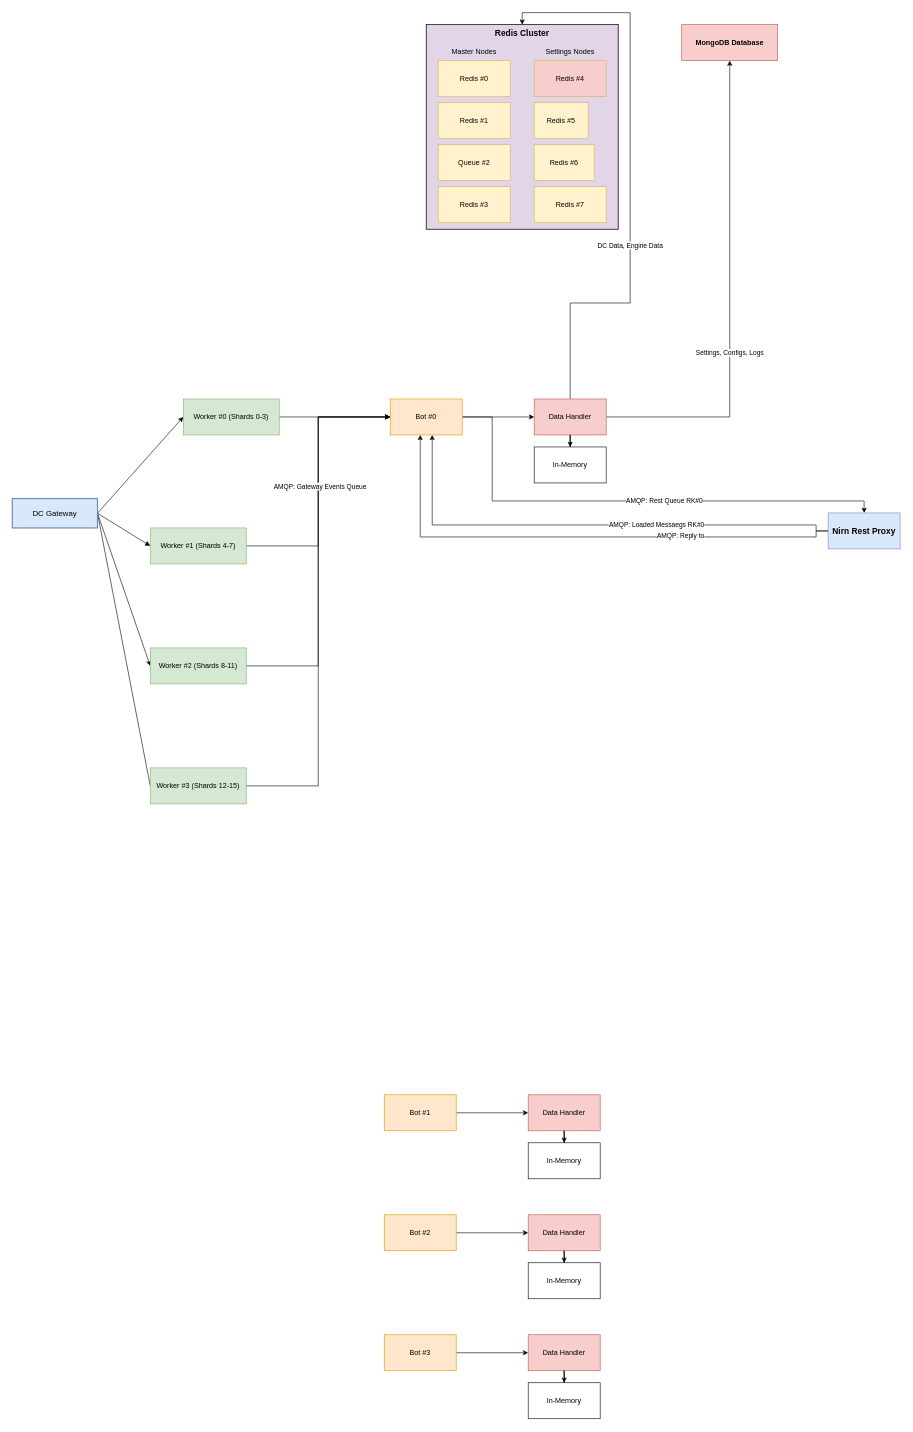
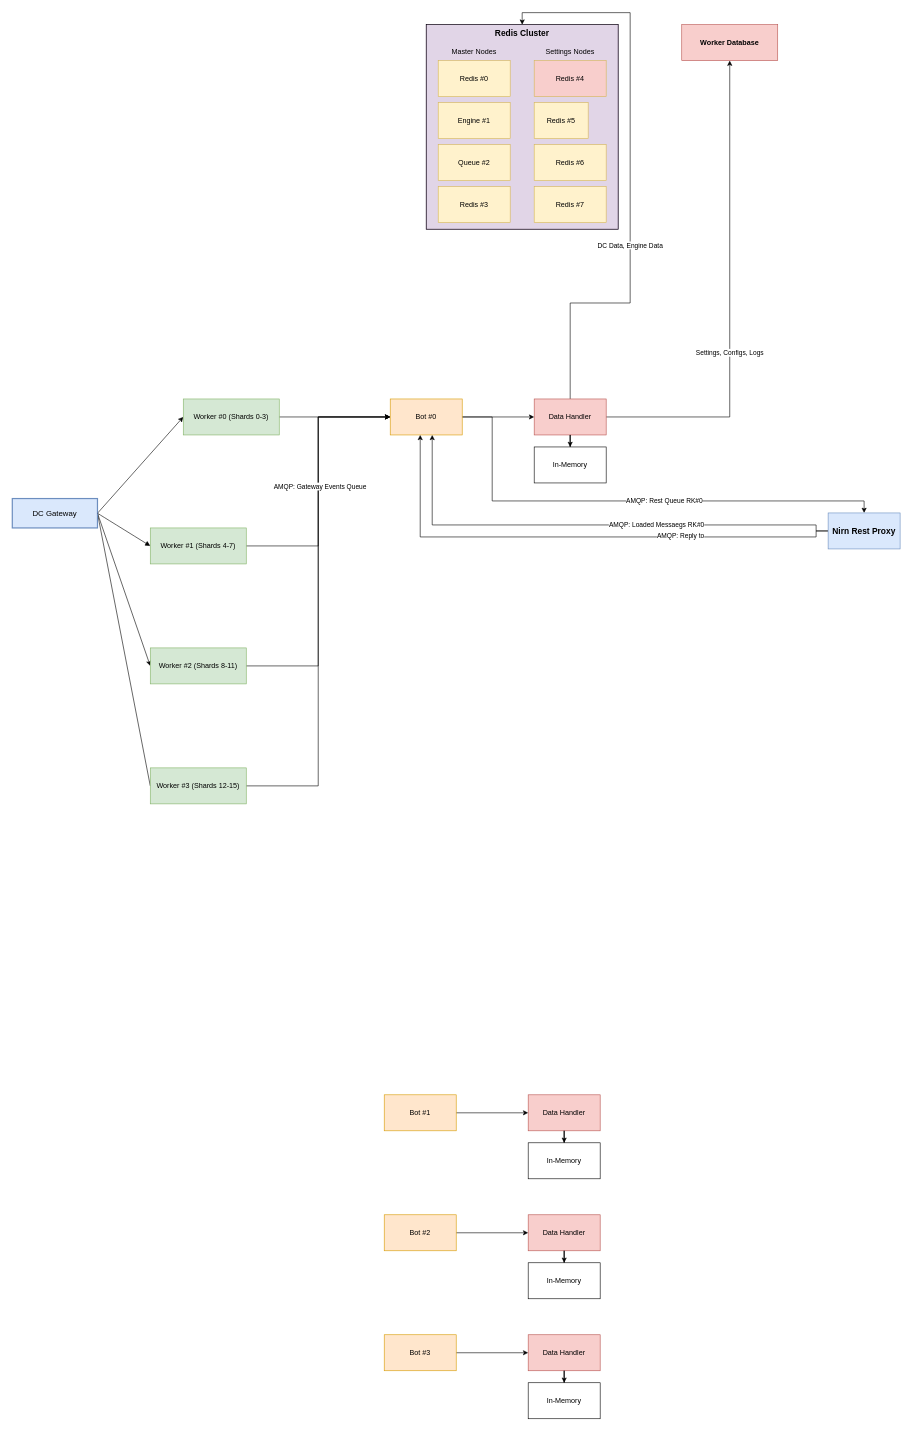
node "MongoDB Database": label "MongoDB Database" -> "Worker Database"
node "Redis #1": label "Redis #1" -> "Engine #1"
node "Redis #6": size 60x36 -> 72x36
